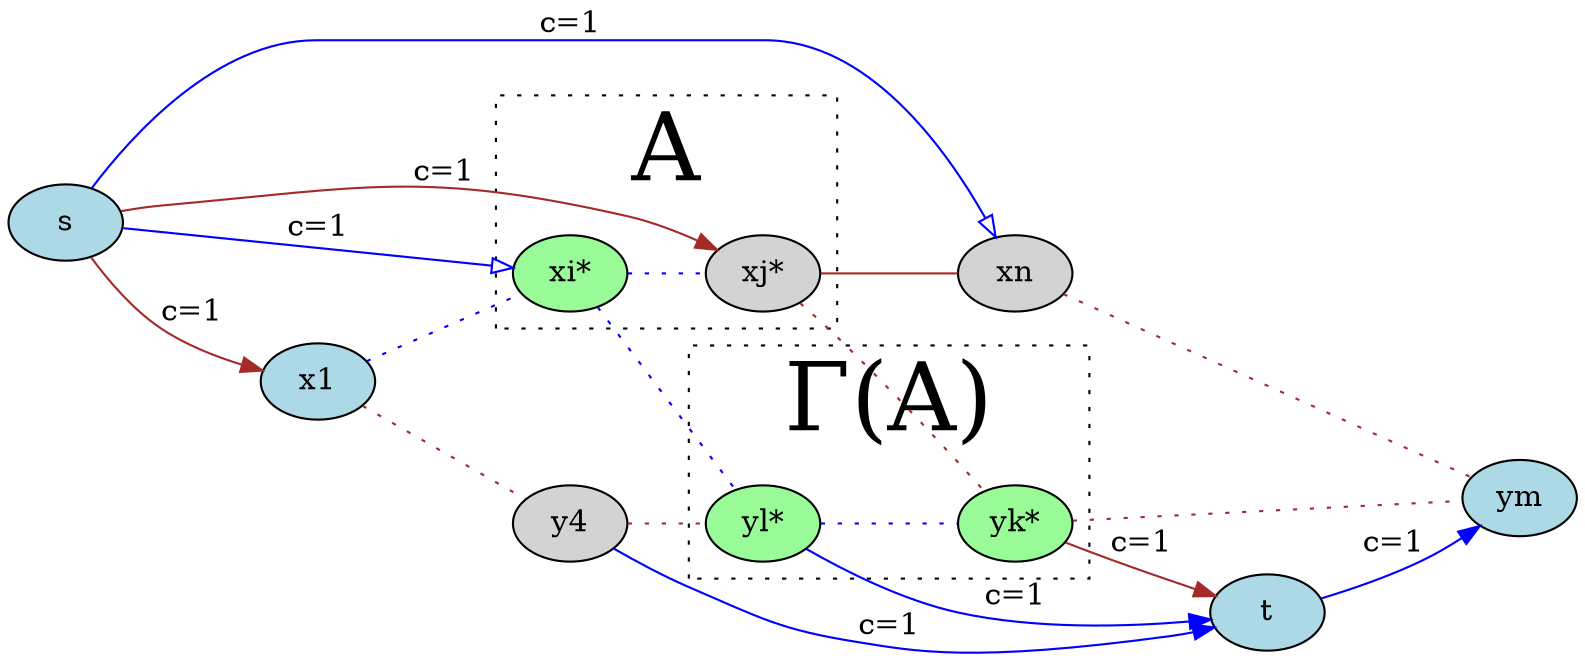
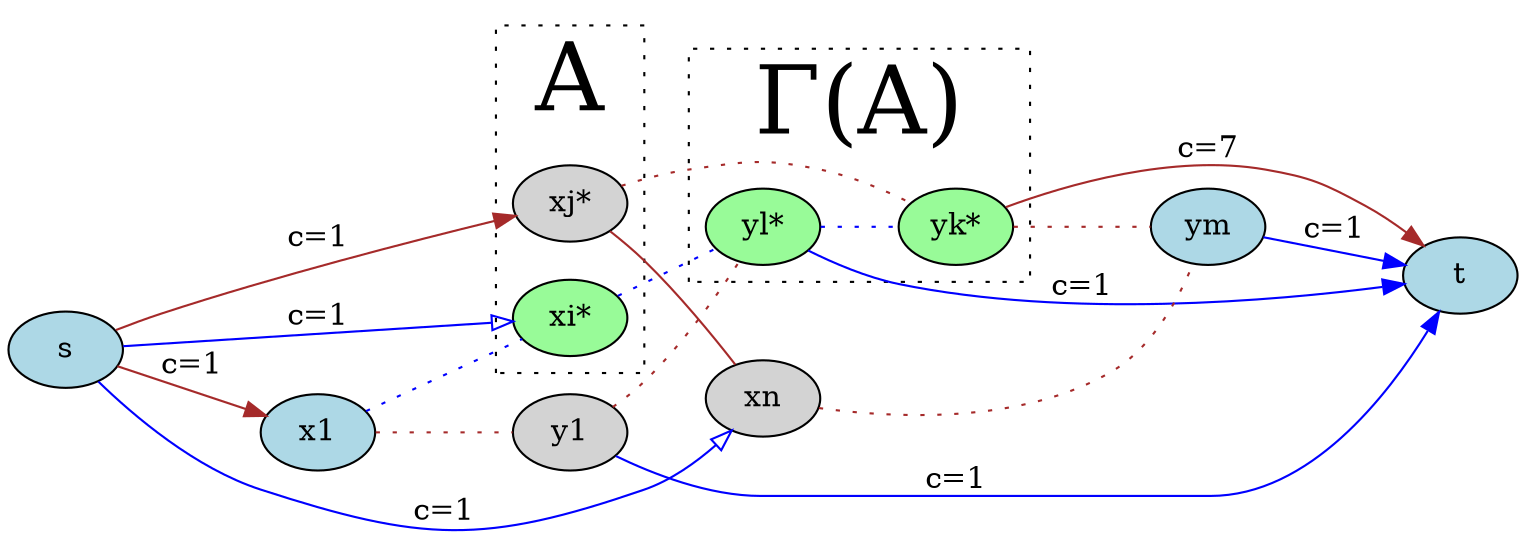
edge "xi*" -- "xj*": removed
node "y4": label "y4" -> "y1"
edge "yk*" -> "t": label "c=1" -> "c=7"
edge "t" -> "ym": reversed
